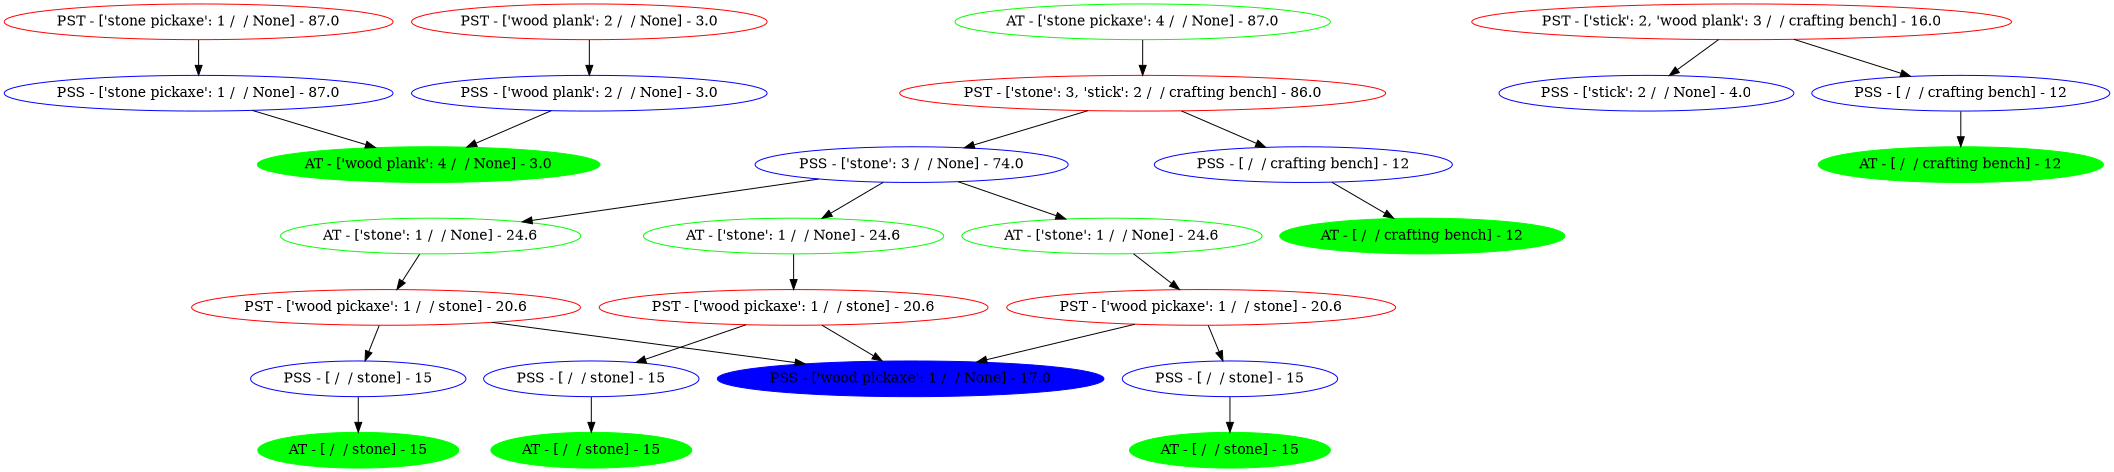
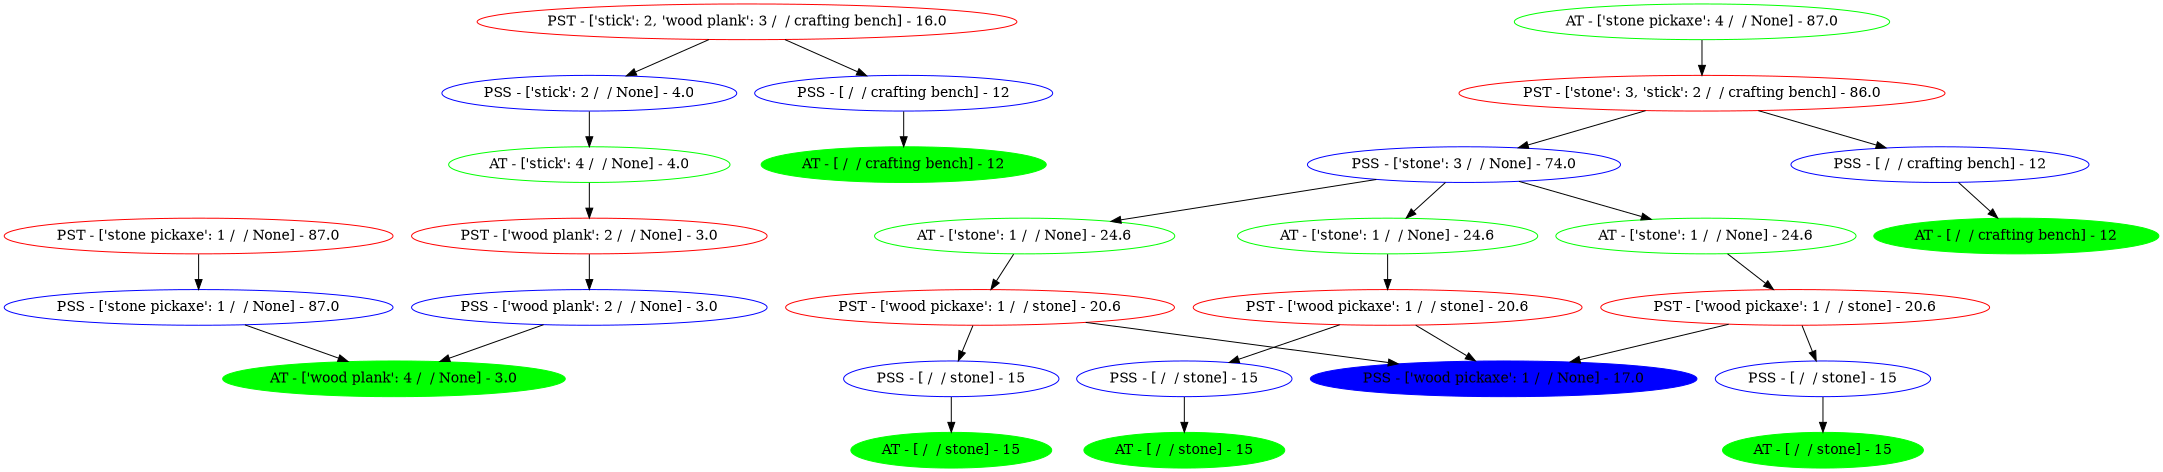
node "AT - ['stick': 4 /  / None] - 4.0": added
